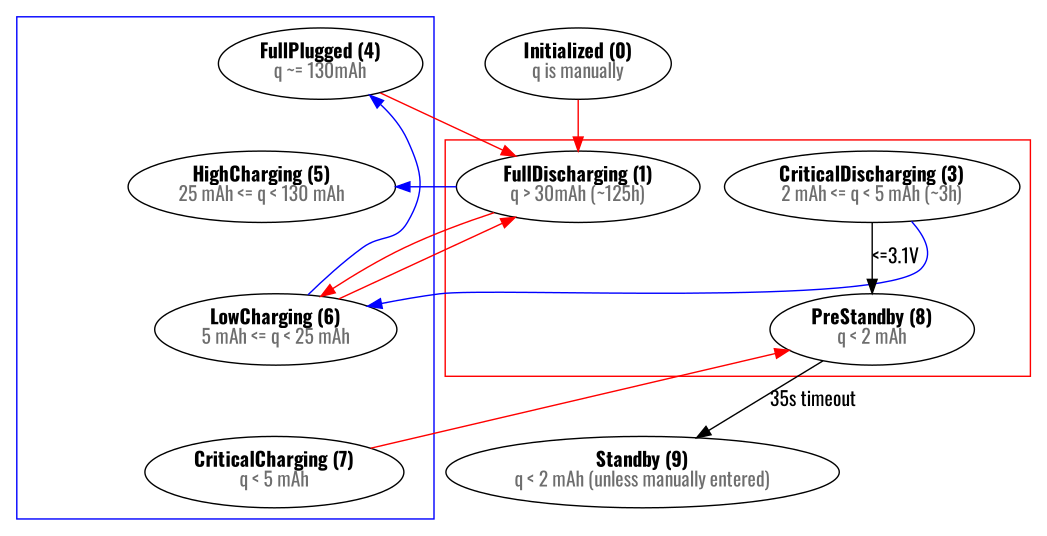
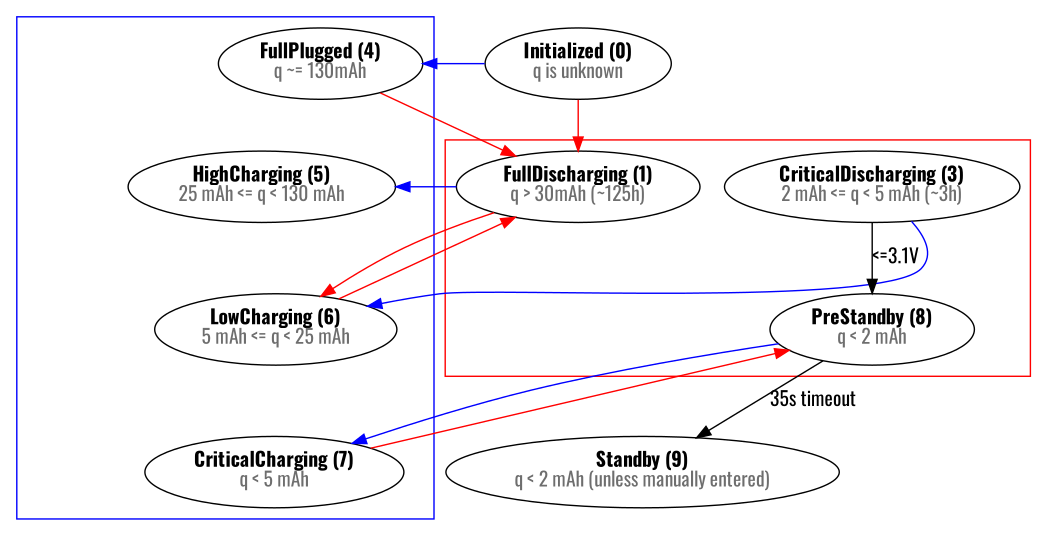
node "Initialized (0)": text "q is manually" -> "q is unknown"
edge "LowCharging (6)" -> "FullPlugged (4)": now "Initialized (0)" -> "FullPlugged (4)"
edge "PreStandby (8)" -> "CriticalCharging (7)": added
